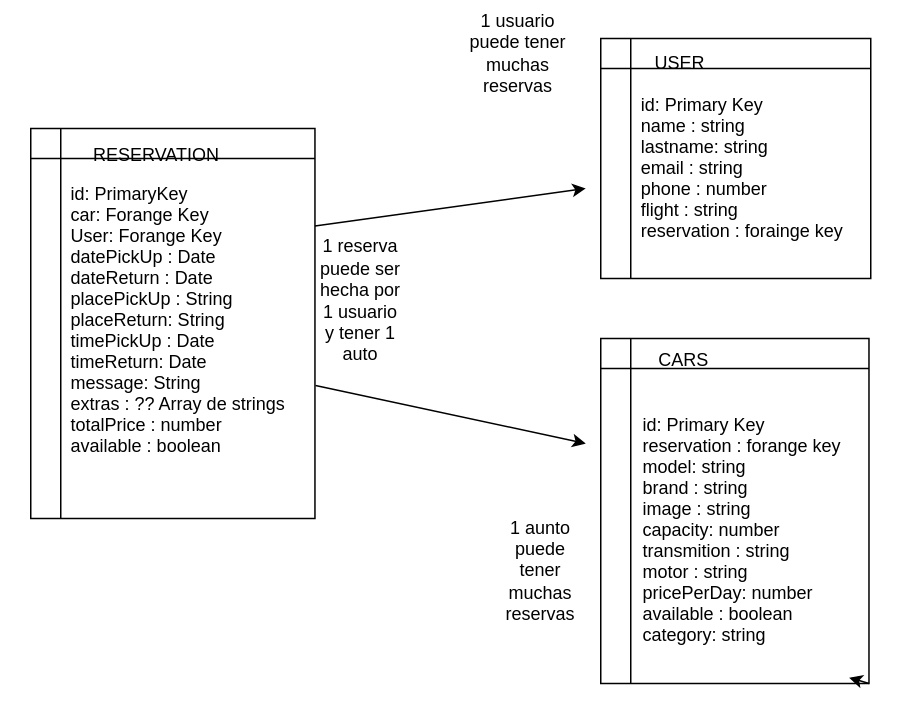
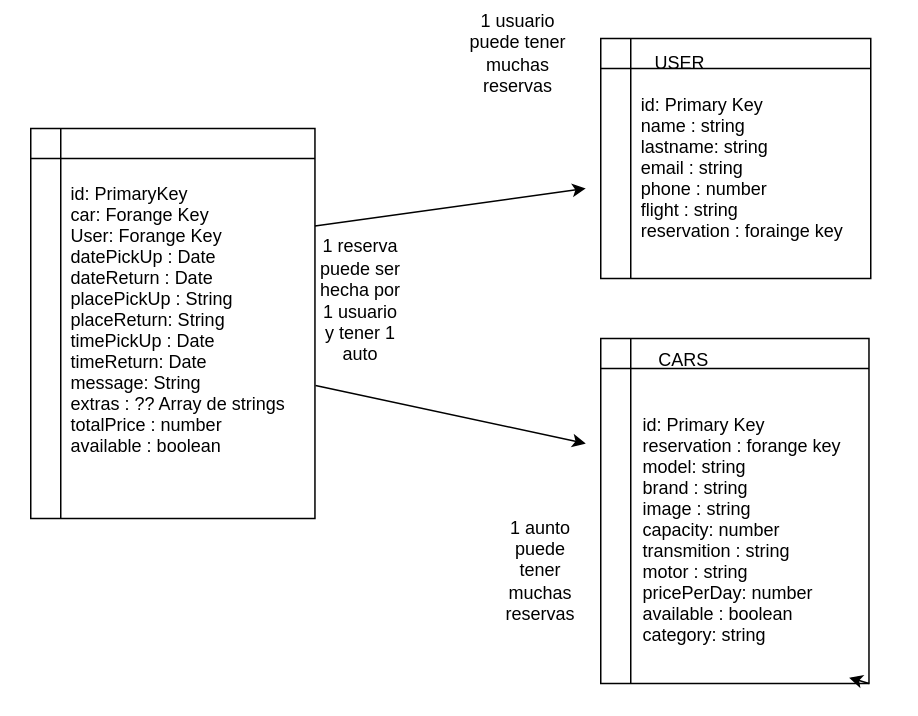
node "RESERVATION": removed
